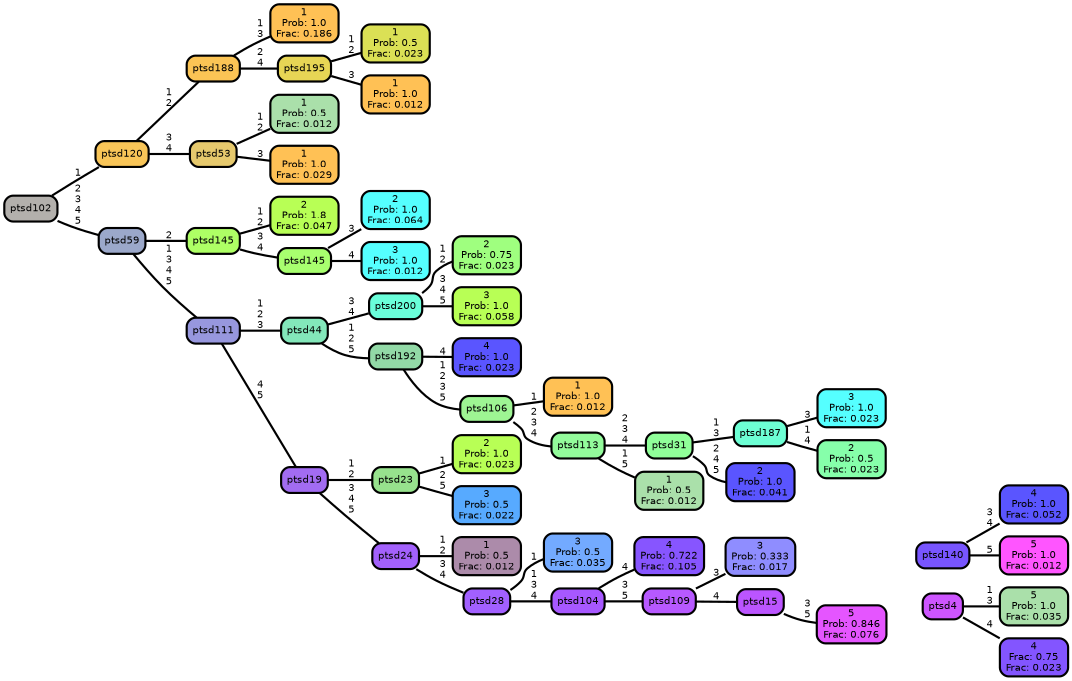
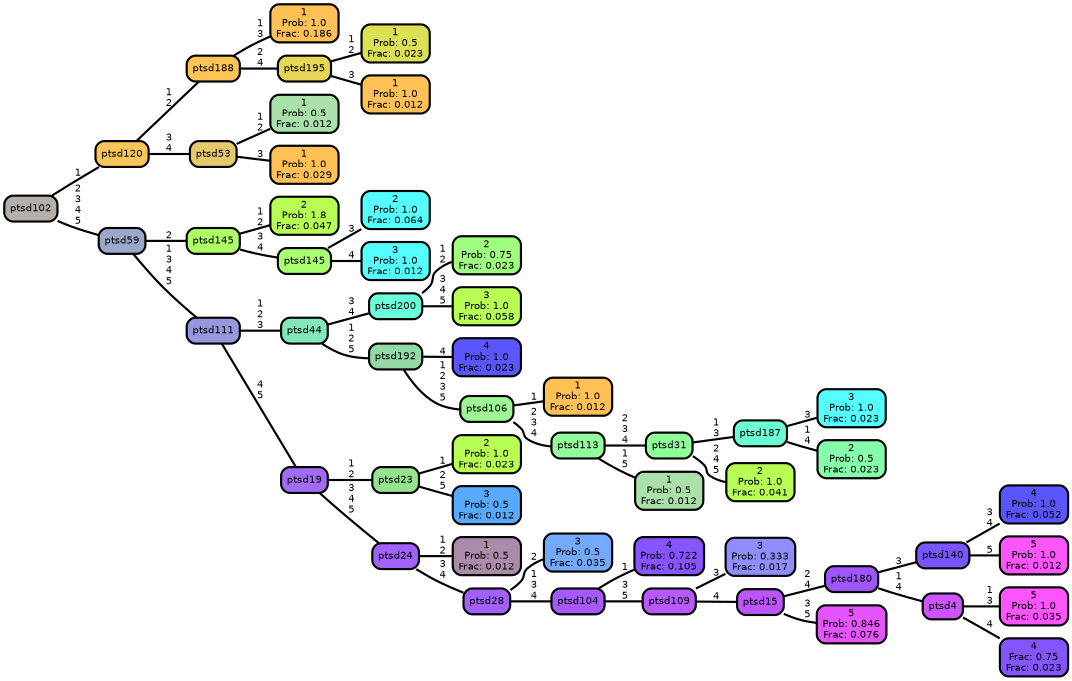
node "2 Prob: 1.0 Frac: 0.041": fillcolor #5a55ff -> #b8ff55
node "3 Prob: 0.5 Frac: 0.022": label "3 Prob: 0.5 Frac: 0.022" -> "3 Prob: 0.5 Frac: 0.012"
edge "3 Prob: 0.5 Frac: 0.035" -- "ptsd28": label " 1" -> " 2"
edge "4 Prob: 0.722 Frac: 0.105" -- "ptsd104": label " 4" -> " 1"
node "ptsd180": added
node "5 Prob: 1.0 Frac: 0.035": fillcolor #aae0aa -> #ff55ff
